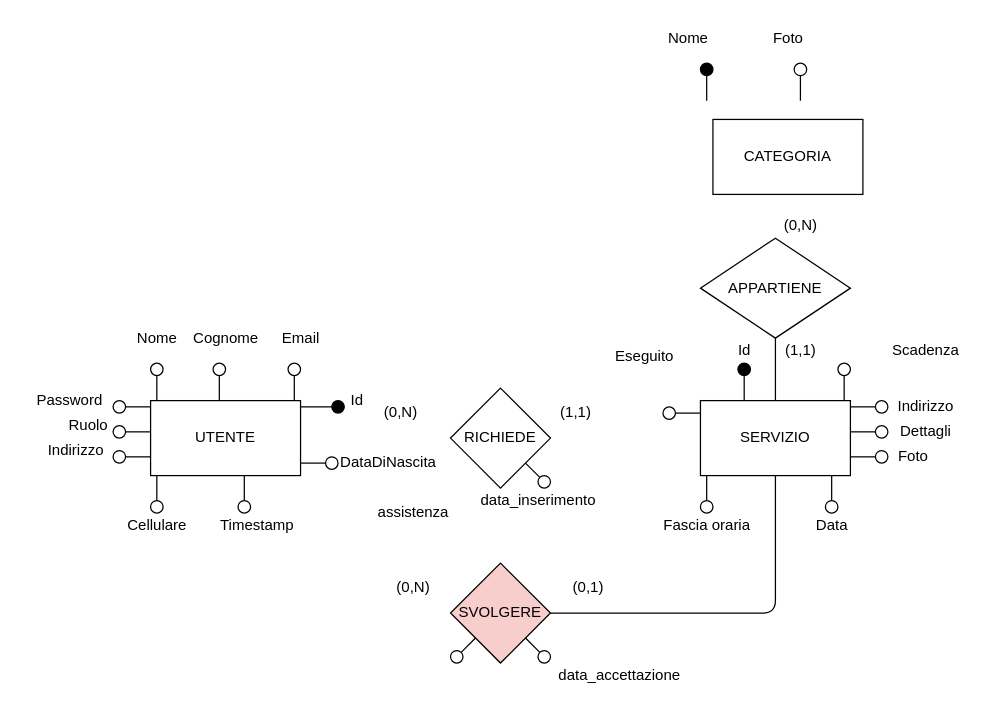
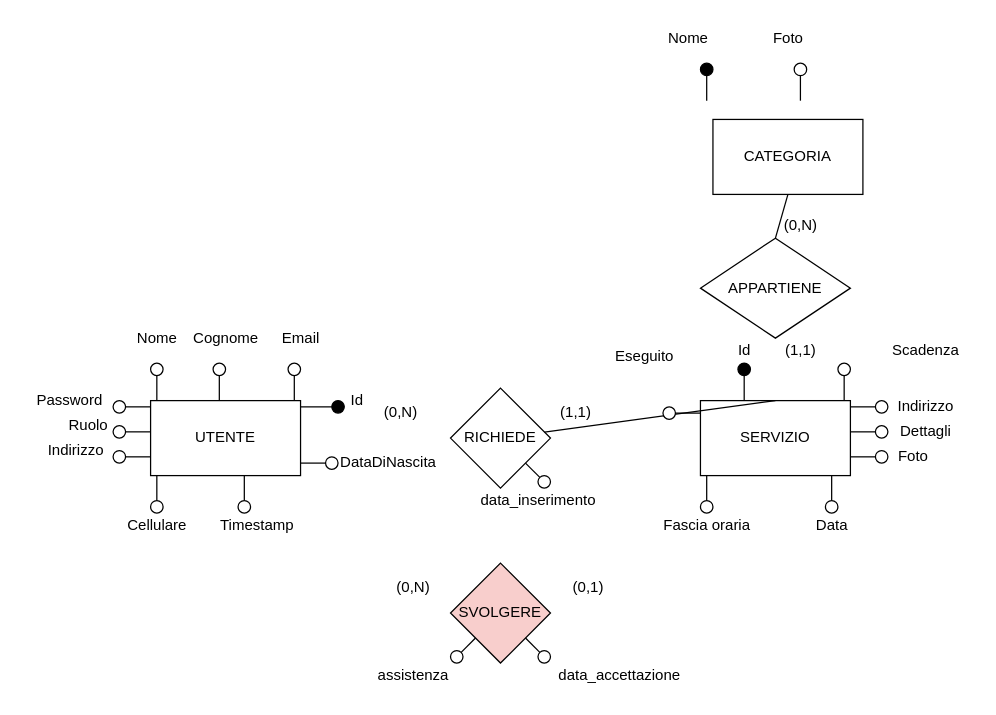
edge "CATEGORIA" -- "APPARTIENE": added
edge "APPARTIENE" -- "SERVIZIO": now "RICHIEDE" -- "SERVIZIO"
node "assistenza": moved (413, 513) -> (413, 676)
edge "SERVIZIO" -- "SVOLGERE": removed
